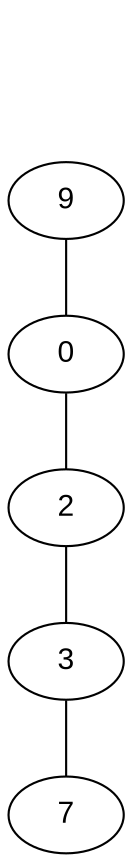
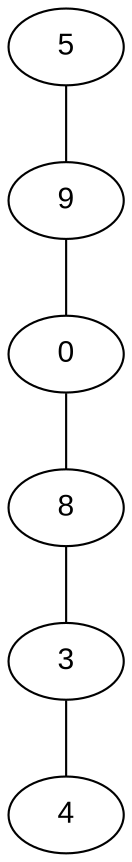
node "5": added
node "2": label "2" -> "8"
node "7": label "7" -> "4"
